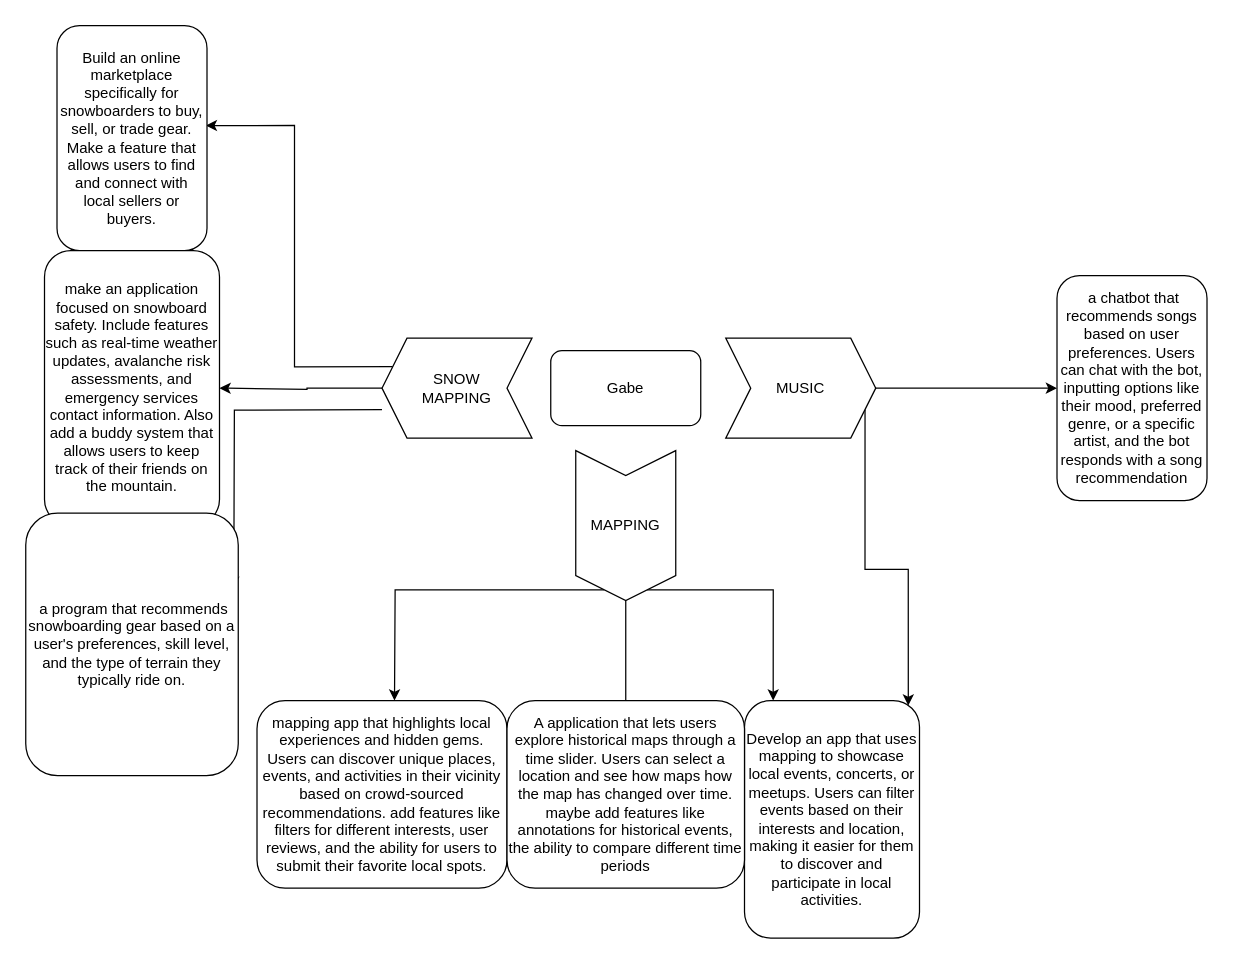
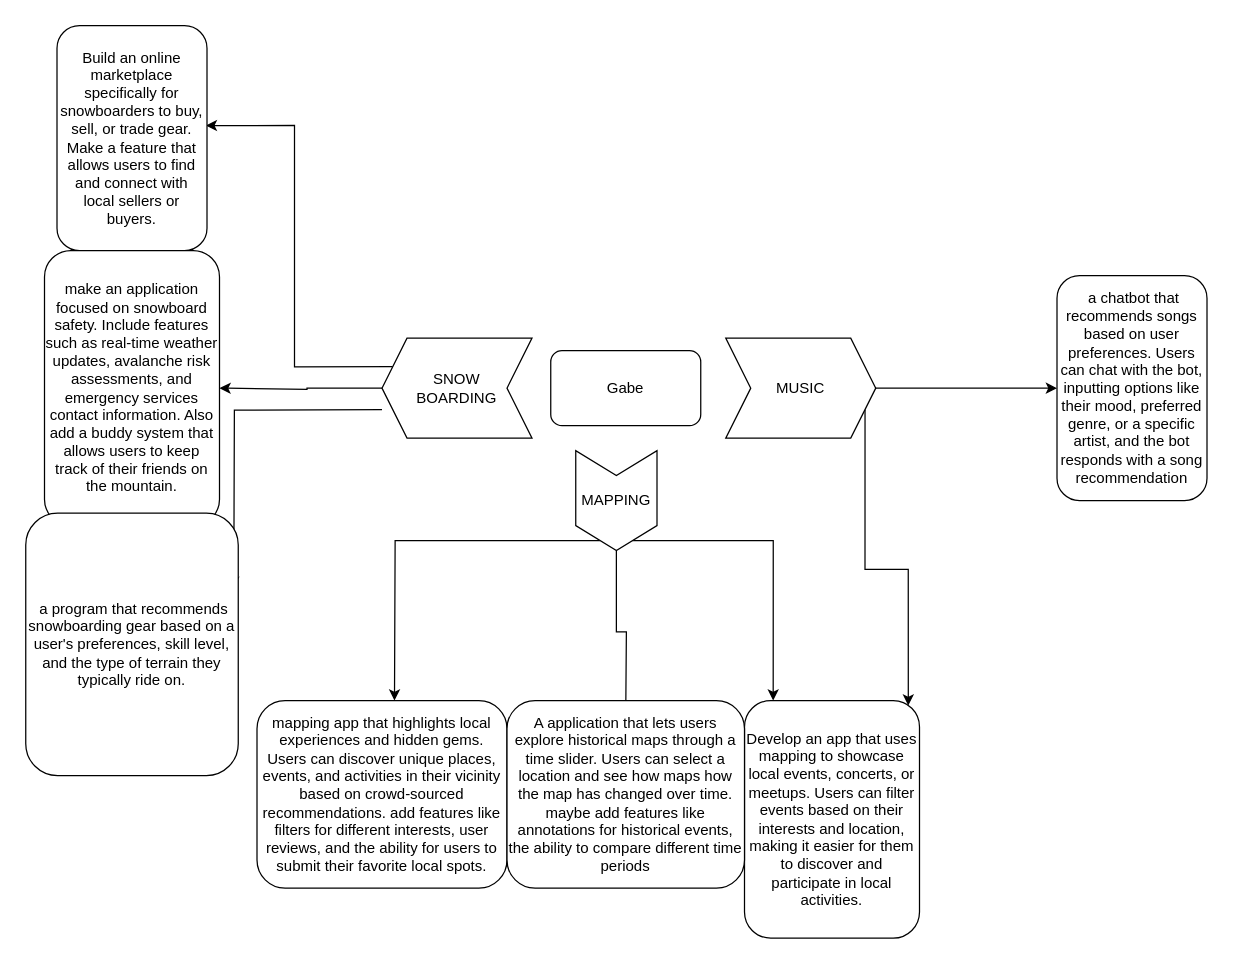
node "SNOW MAPPING": label "SNOW MAPPING" -> "SNOW BOARDING"
node "MAPPING": size 100x150 -> 81x100
